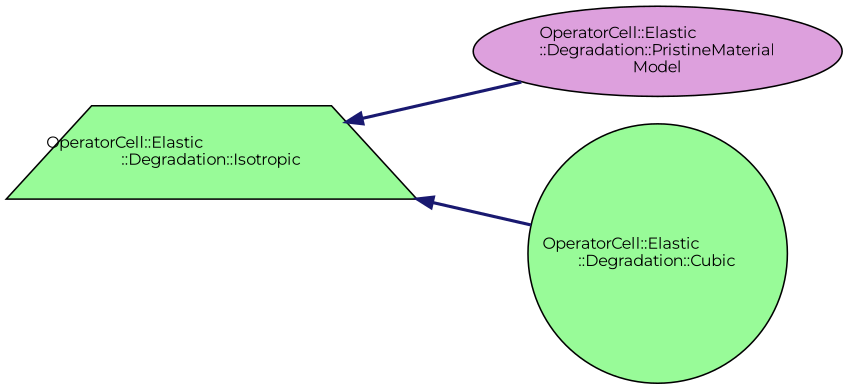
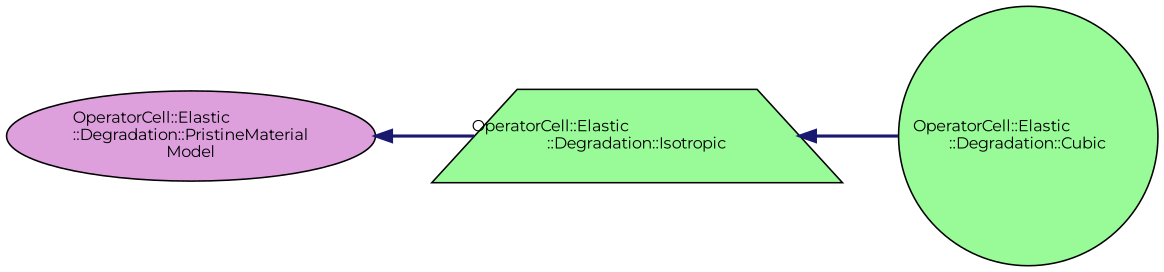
edge "OperatorCell::Elastic ::Degradation::PristineMaterial Model" -> "OperatorCell::Elastic ::Degradation::Isotropic": reversed
